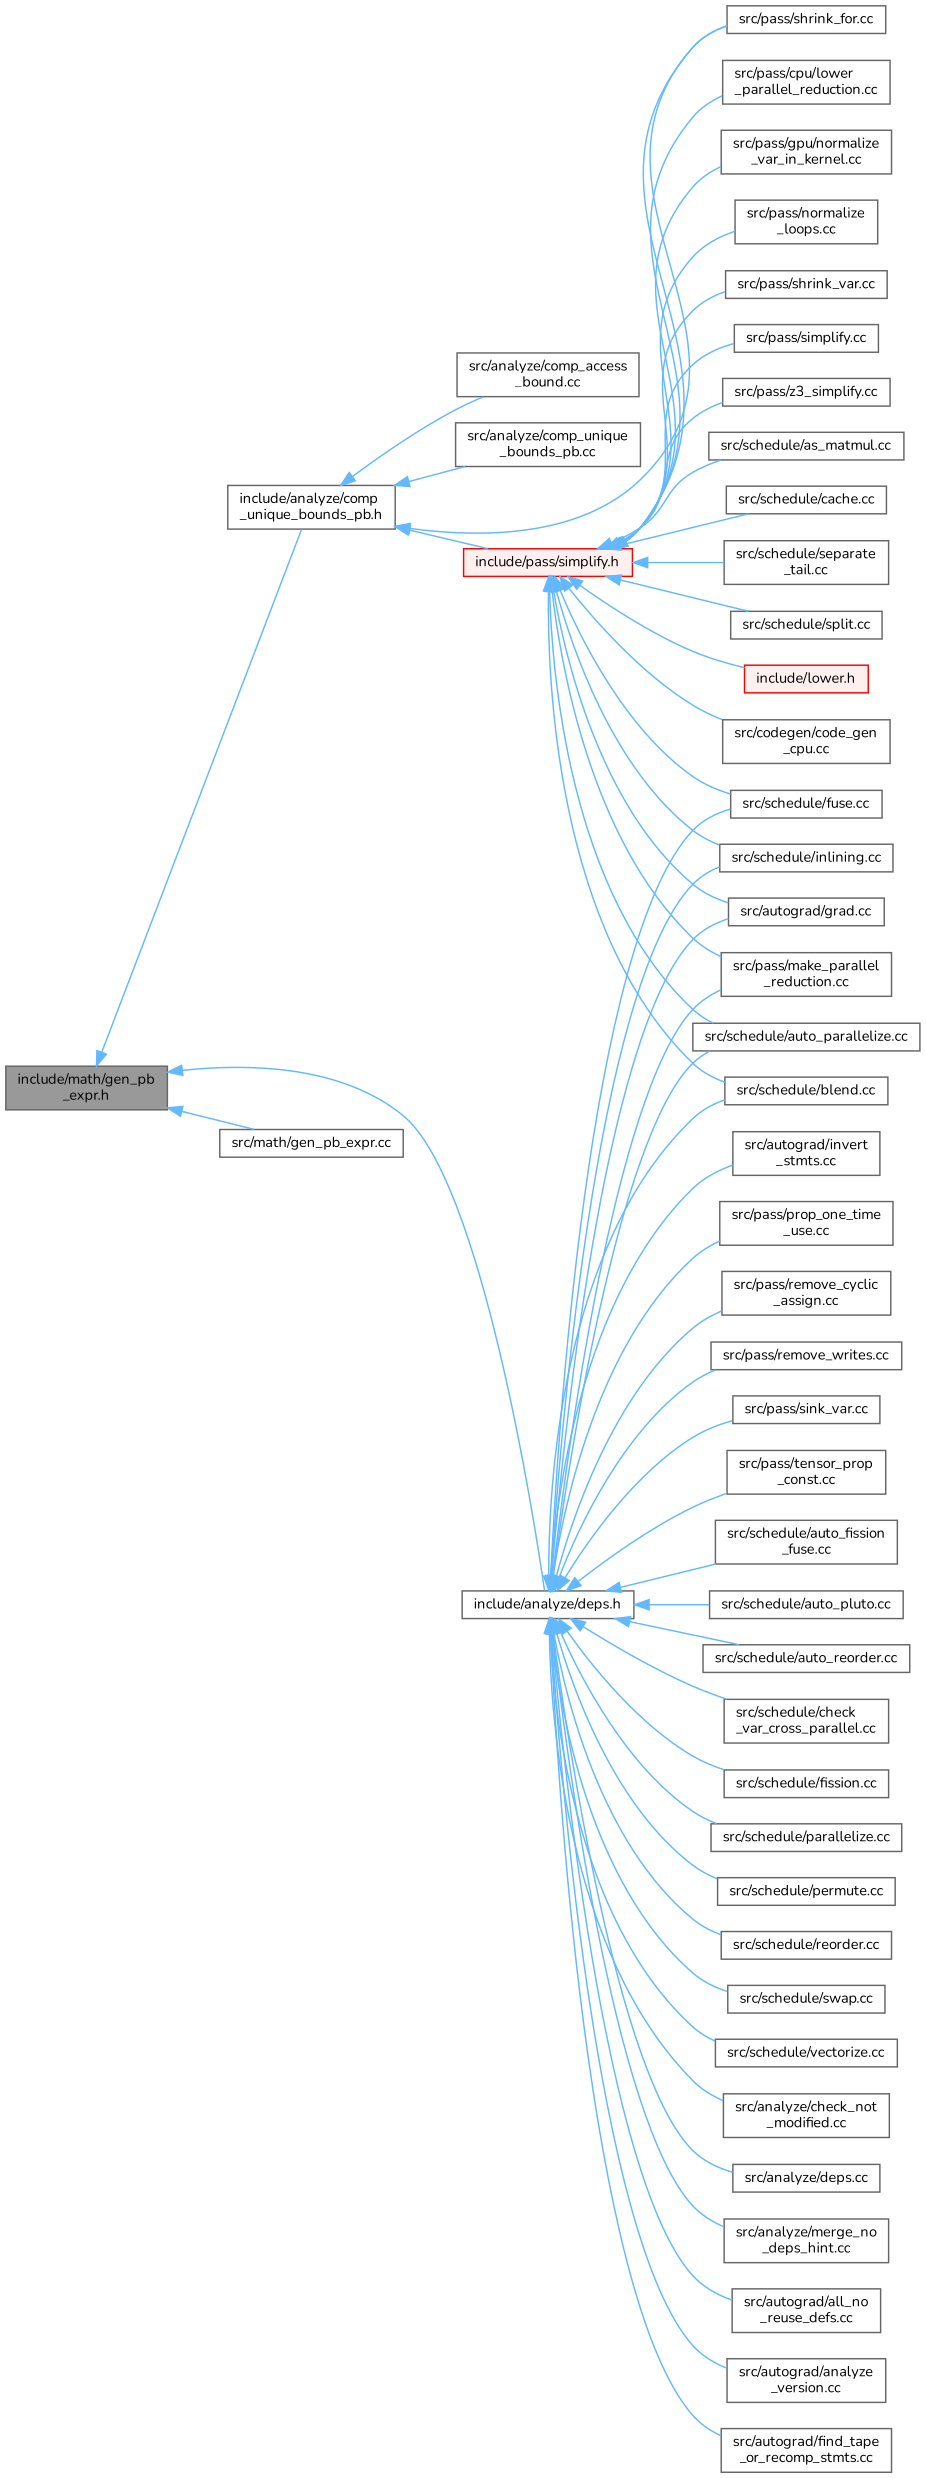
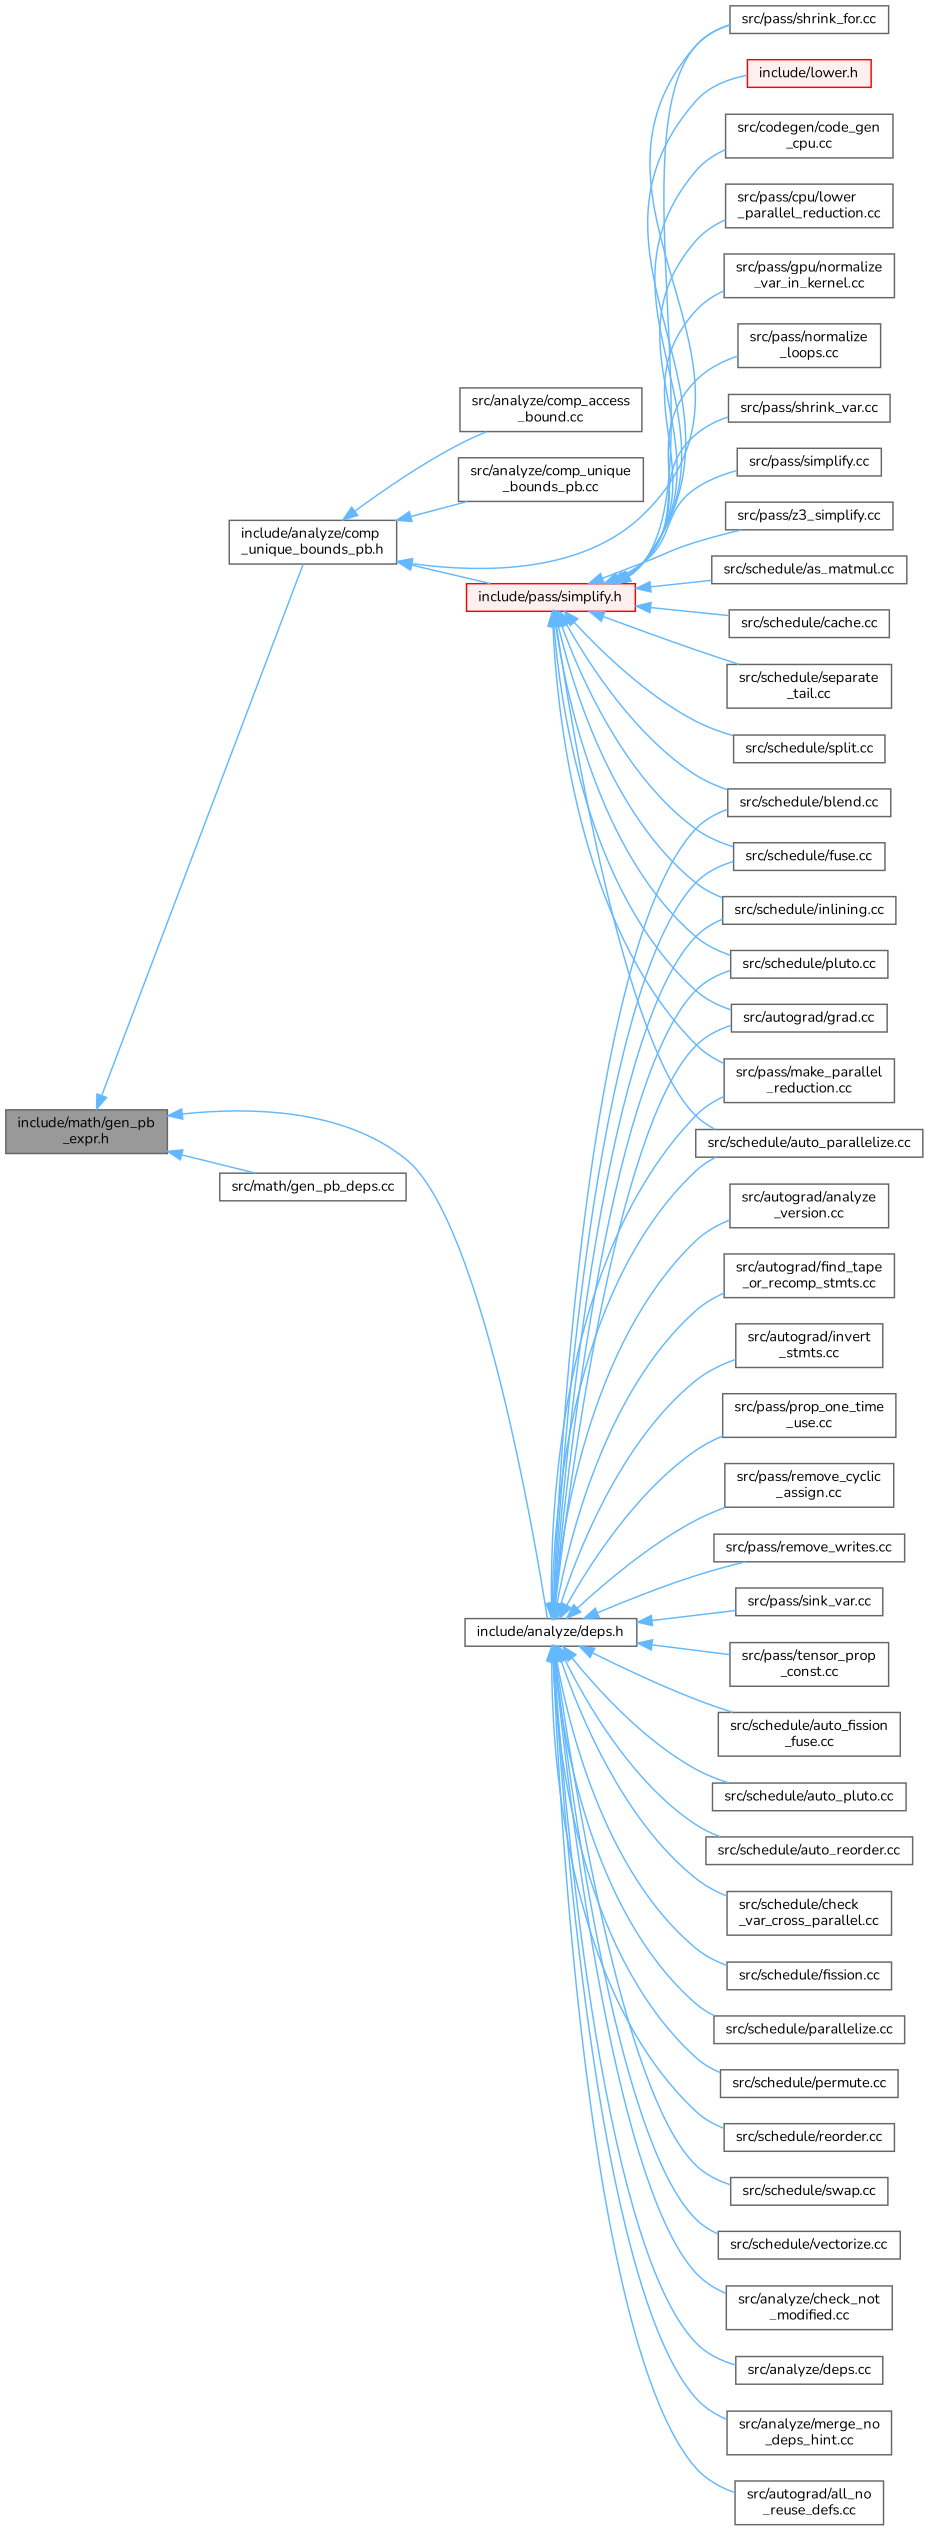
node "src/schedule/pluto.cc": added
node "src/math/gen_pb_expr.cc": label "src/math/gen_pb_expr.cc" -> "src/math/gen_pb_deps.cc"
